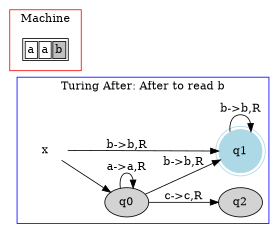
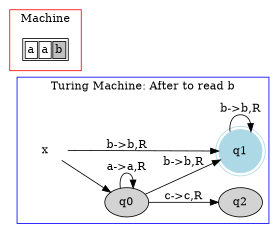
cluster "Turing After: After to read b": label "Turing After: After to read b" -> "Turing Machine: After to read b"
